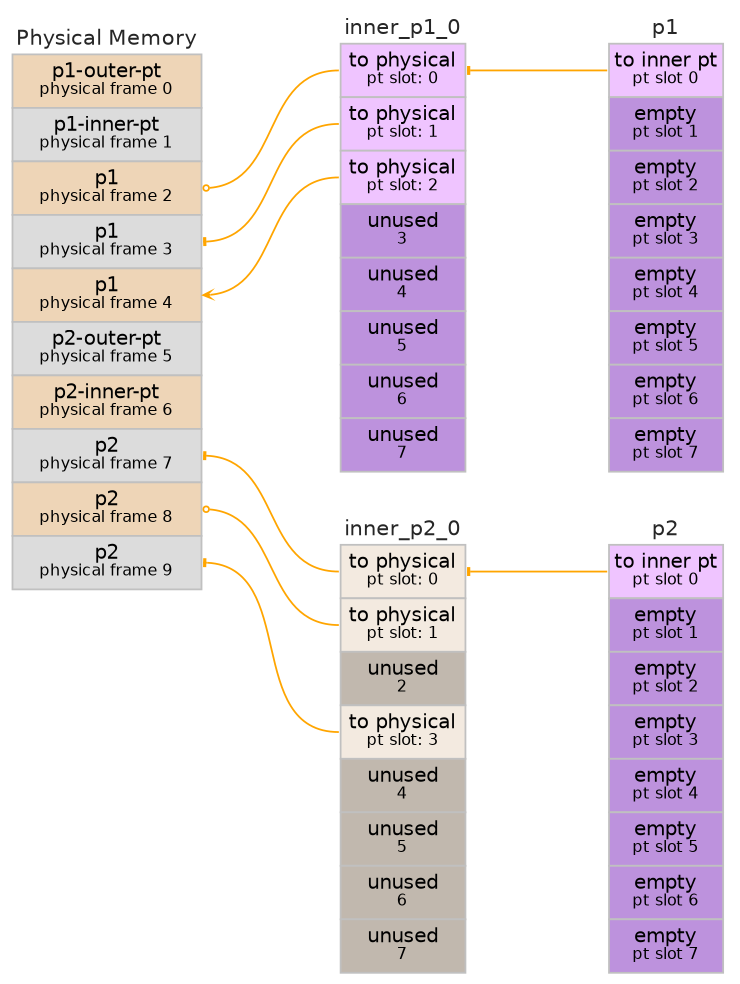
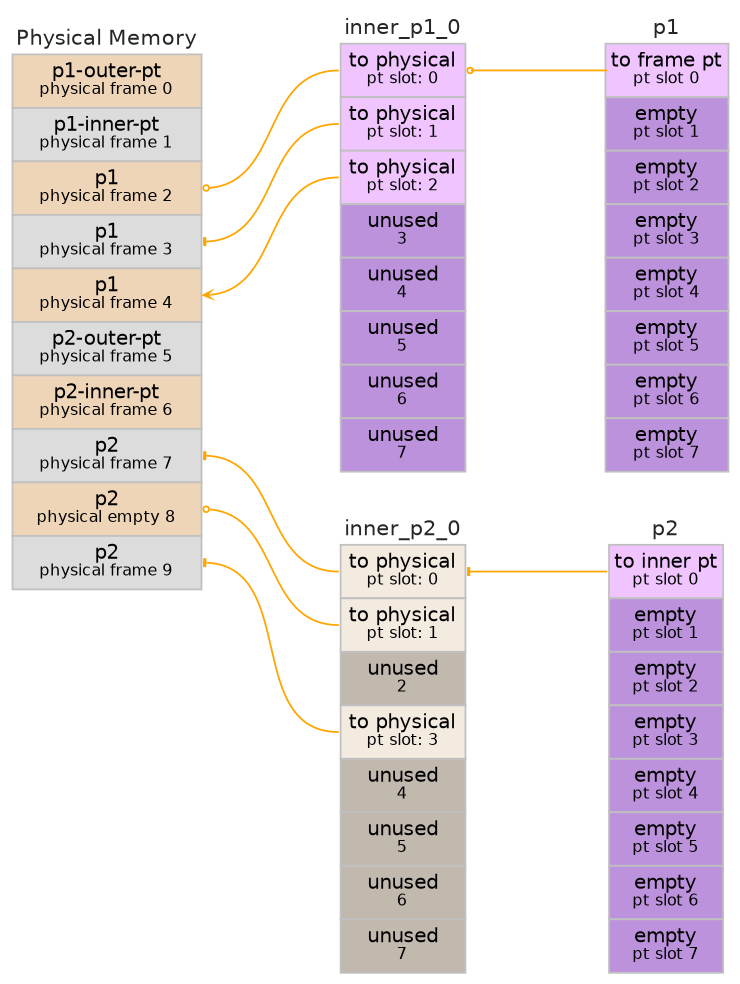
node "p1": text "to inner pt" -> "to frame pt"
edge "p1" -> "inner_p1_0": arrowhead tee -> odot
node "Physical Memory": text "physical frame 8" -> "physical empty 8"
